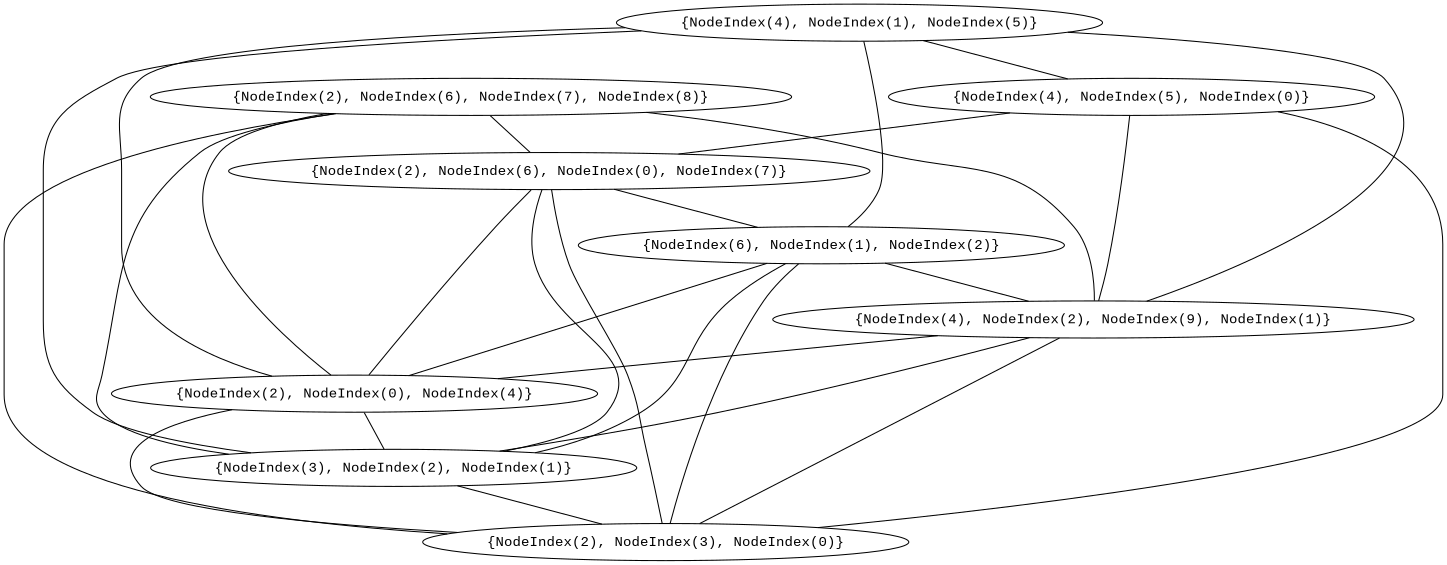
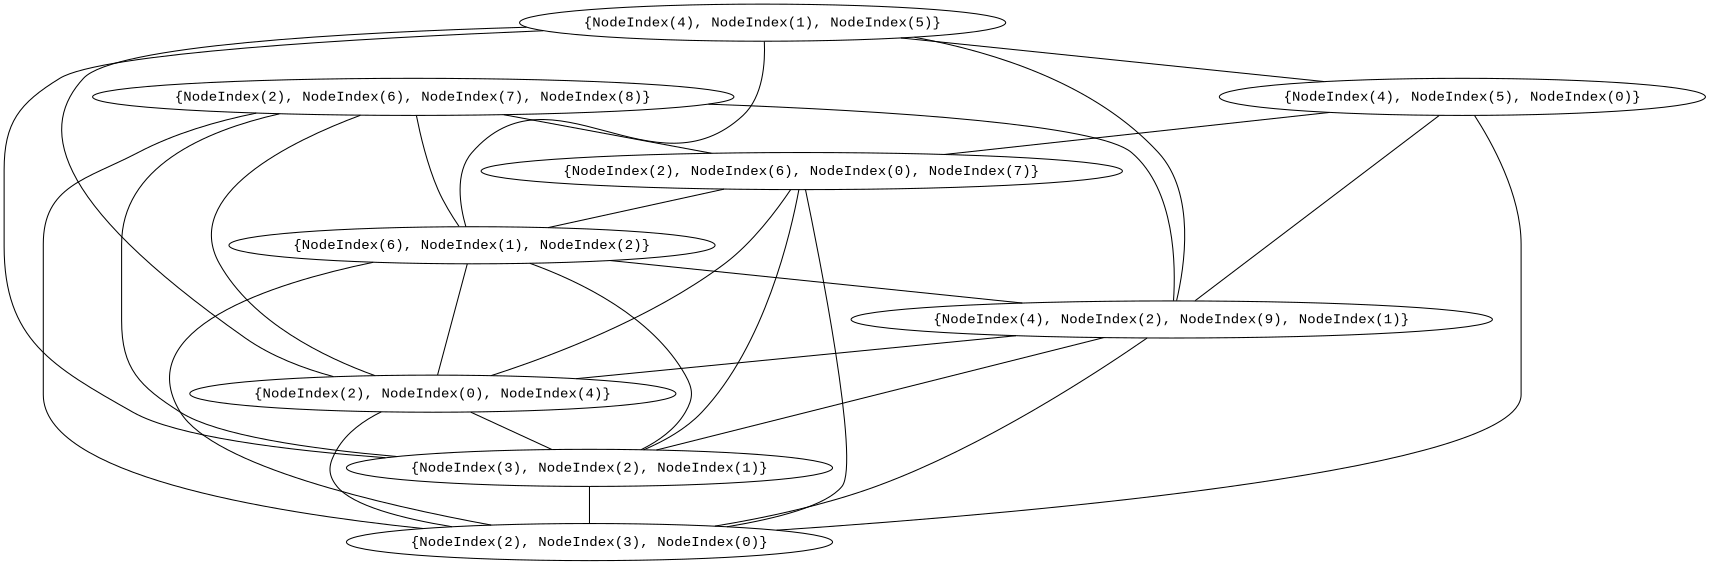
edge "{NodeIndex(2), NodeIndex(6), NodeIndex(7), NodeIndex(8)}" -- "{NodeIndex(6), NodeIndex(1), NodeIndex(2)}": added
